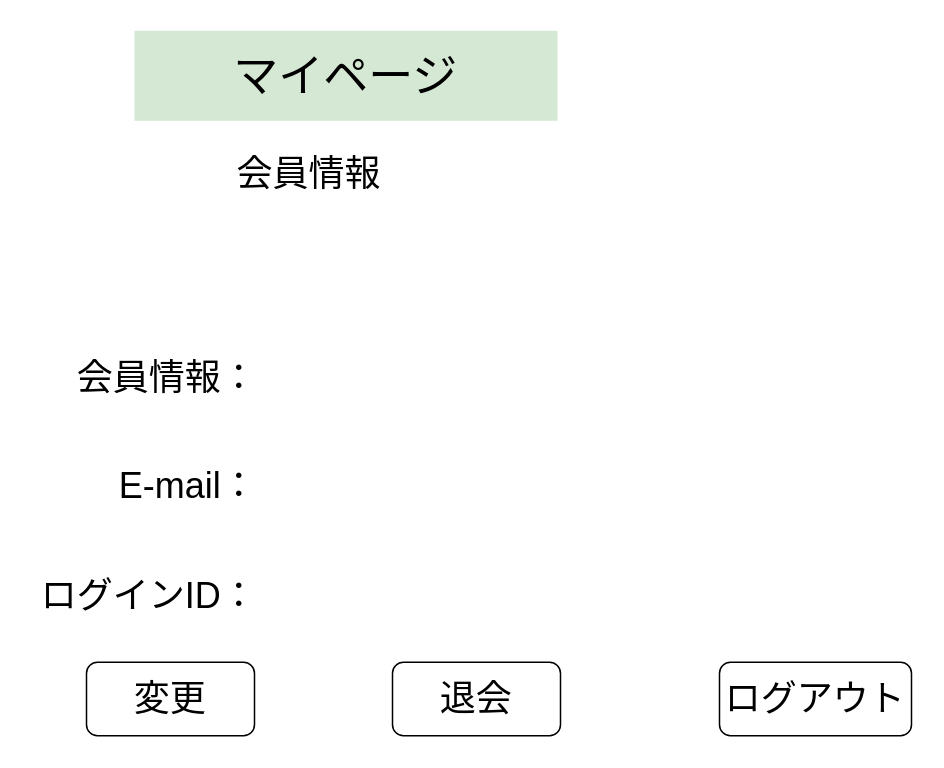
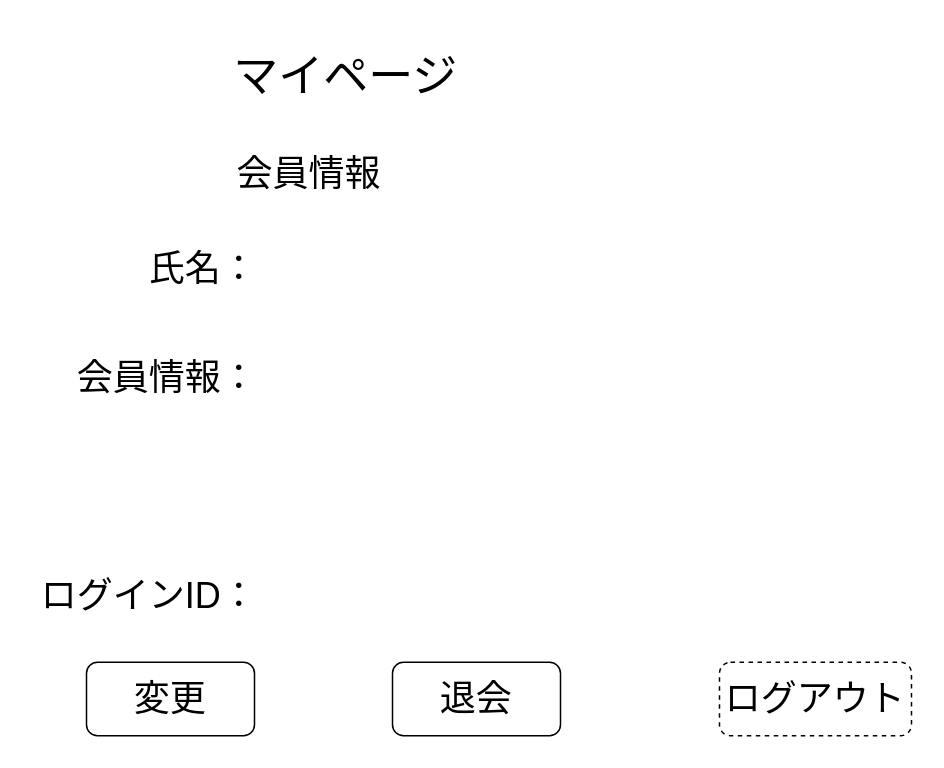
node "マイページ": fillcolor #d5e8d4 -> #ffffff
node "氏名：": added
node "E-mail：": removed
node "ログアウト": style solid -> dashed
